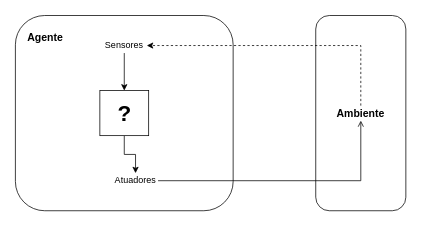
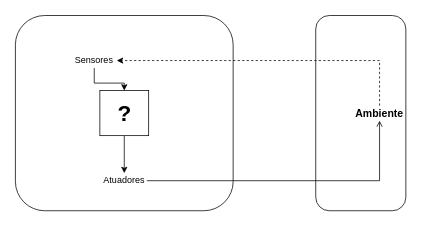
node "Agente": removed
node "Sensores": moved (124, 45) -> (94, 60)
node "Ambiente": moved (360, 113) -> (379, 113)
node "Atuadores": moved (135, 180) -> (124, 180)
